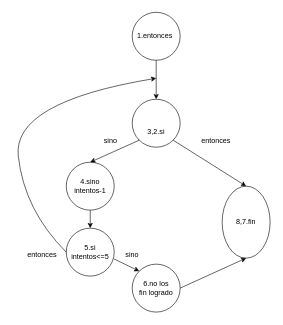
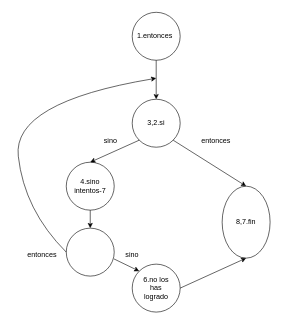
node "3,2.si": moved (156, 132) -> (156, 123)
node "4.sino intentos-1": label "4.sino intentos-1" -> "4.sino intentos-7"
node "5.si intentos<=5": removed
node "6.no los fin logrado": label "6.no los fin logrado" -> "6.no los has logrado"
